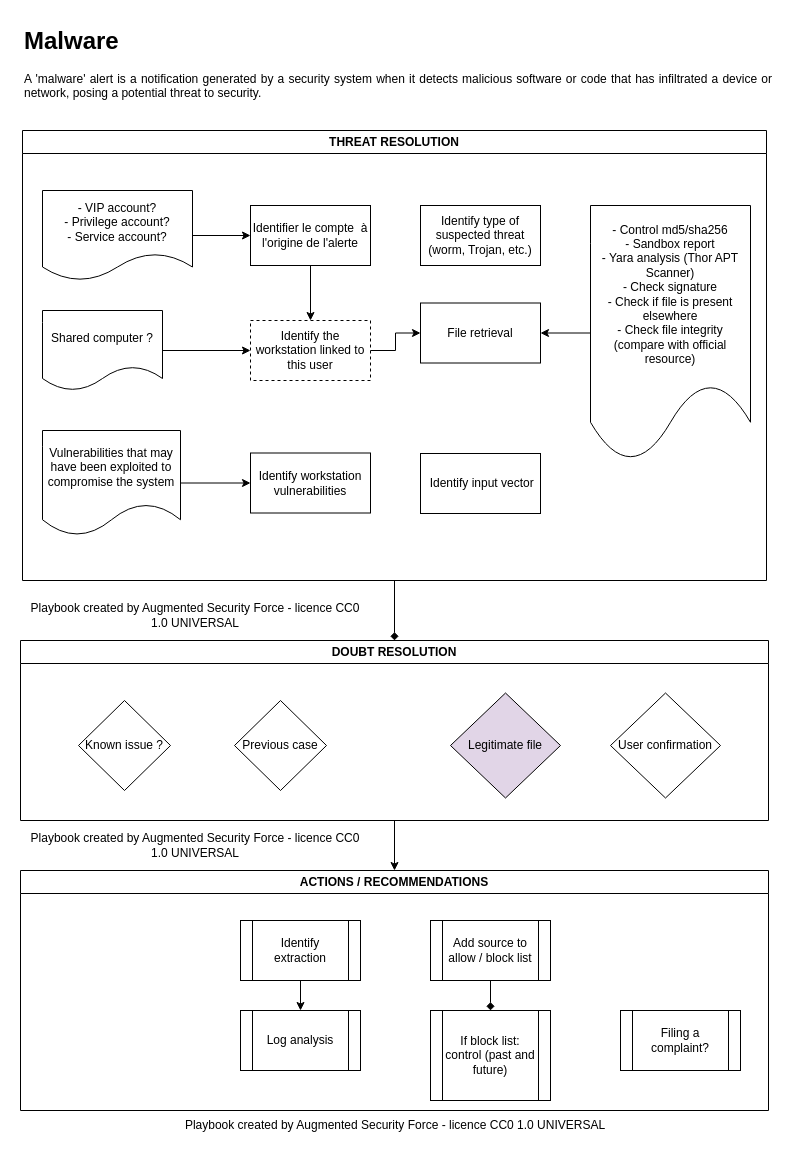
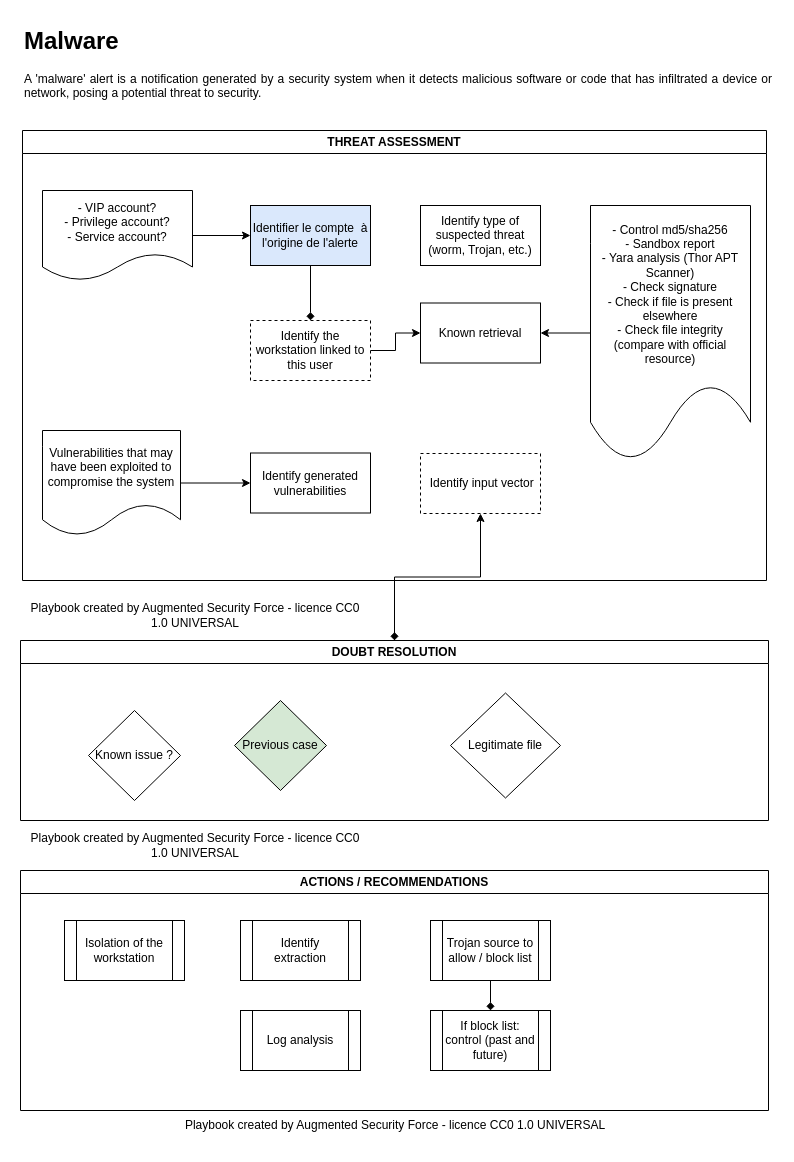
node "THREAT RESOLUTION": label "THREAT RESOLUTION" -> "THREAT ASSESSMENT"
node "Identifier le compte à l'origine de l'alerte": fillcolor #ffffff -> #dae8fc
edge "Identifier le compte à l'origine de l'alerte" -> "Identify the workstation linked to this user": arrowhead classic -> diamond
node "File retrieval": label "File retrieval" -> "Known retrieval"
node "Shared computer ?": removed
edge "Shared computer ?" -> "Identify the workstation linked to this user": removed
node "Identify workstation vulnerabilities": label "Identify workstation vulnerabilities" -> "Identify generated vulnerabilities"
node "Identify input vector": style solid -> dashed
node "Known issue ?": moved (125, 746) -> (135, 756)
node "Previous case": fillcolor #ffffff -> #d5e8d4
node "Legitimate file": fillcolor #e1d5e7 -> #ffffff
node "User confirmation": removed
edge "DOUBT RESOLUTION" -> "ACTIONS / RECOMMENDATIONS": now "DOUBT RESOLUTION" -> "Identify input vector"
node "Isolation of the workstation": added
node "Add source to allow / block list": label "Add source to allow / block list" -> "Trojan source to allow / block list"
edge "Identify extraction" -> "Log analysis": removed
node "Filing a complaint?": removed
node "If block list: control (past and future)": size 120x90 -> 120x60
